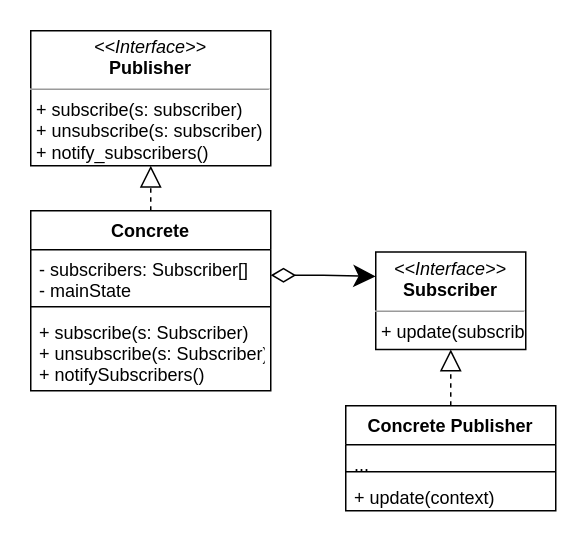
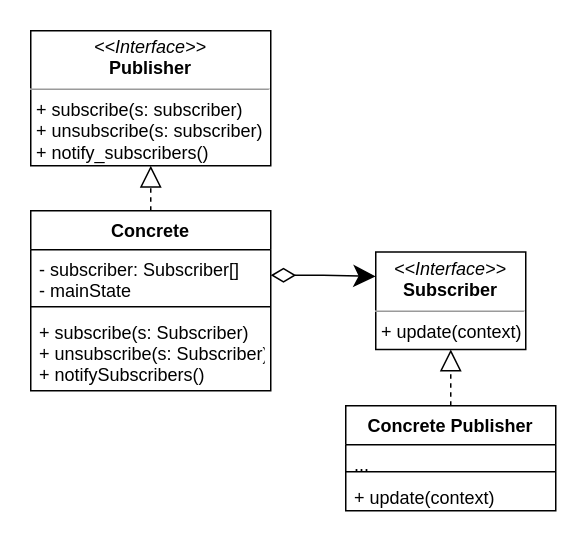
node "- subscribers: Subscriber[] - mainState": label "- subscribers: Subscriber[] - mainState" -> "- subscriber: Subscriber[] - mainState"
node "<<Interface>> Subscriber + update(subscriber)": label "<<Interface>> Subscriber + update(subscriber)" -> "<<Interface>> Subscriber + update(context)"
